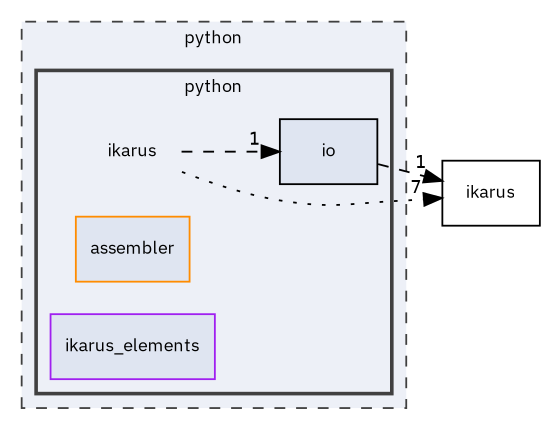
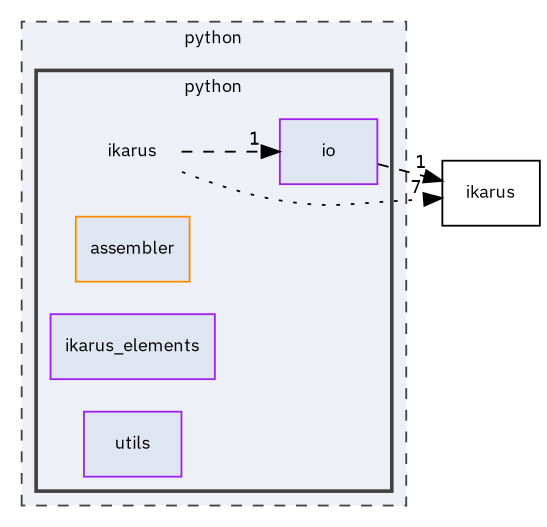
node "io": color black -> purple
node "utils": added
